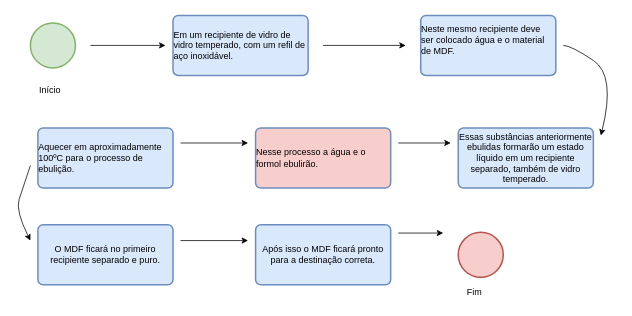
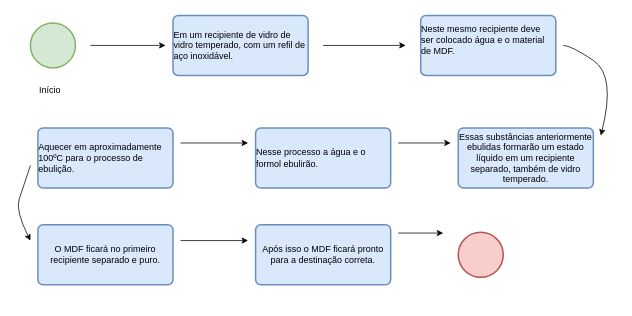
node "Nesse processo a água e o formol ebulirão.": fillcolor #f8cecc -> #dae8fc
node "Fim": removed
